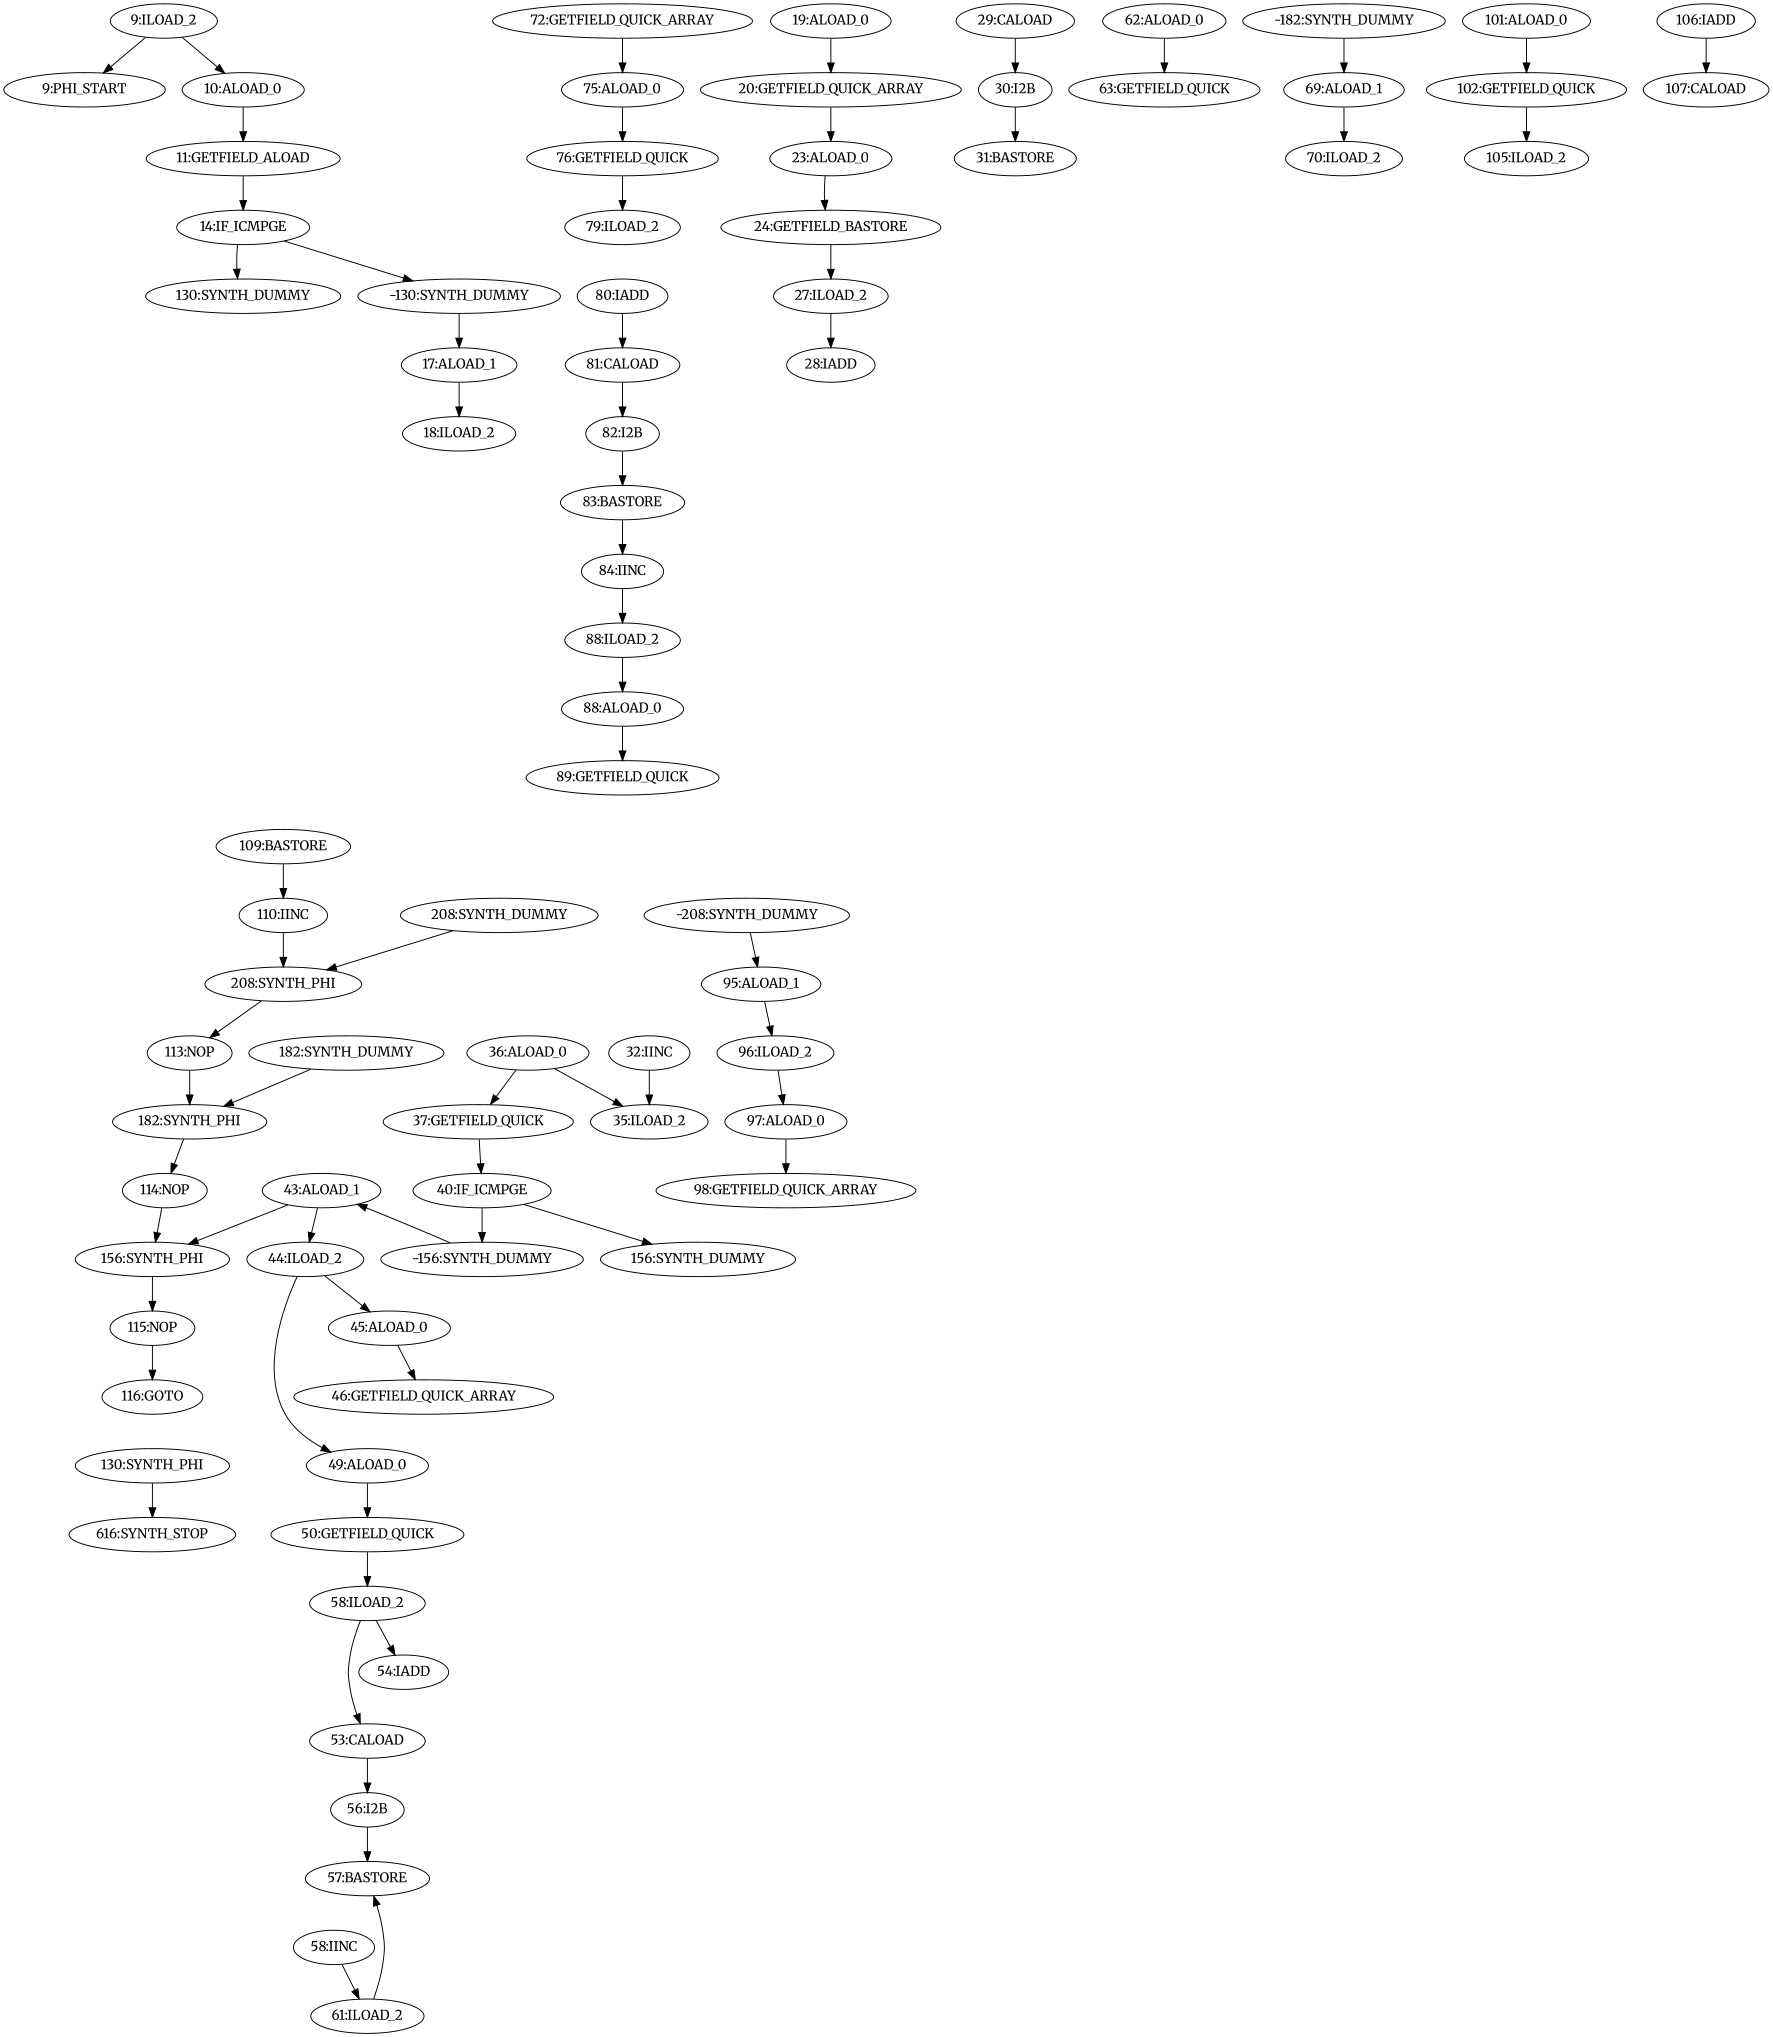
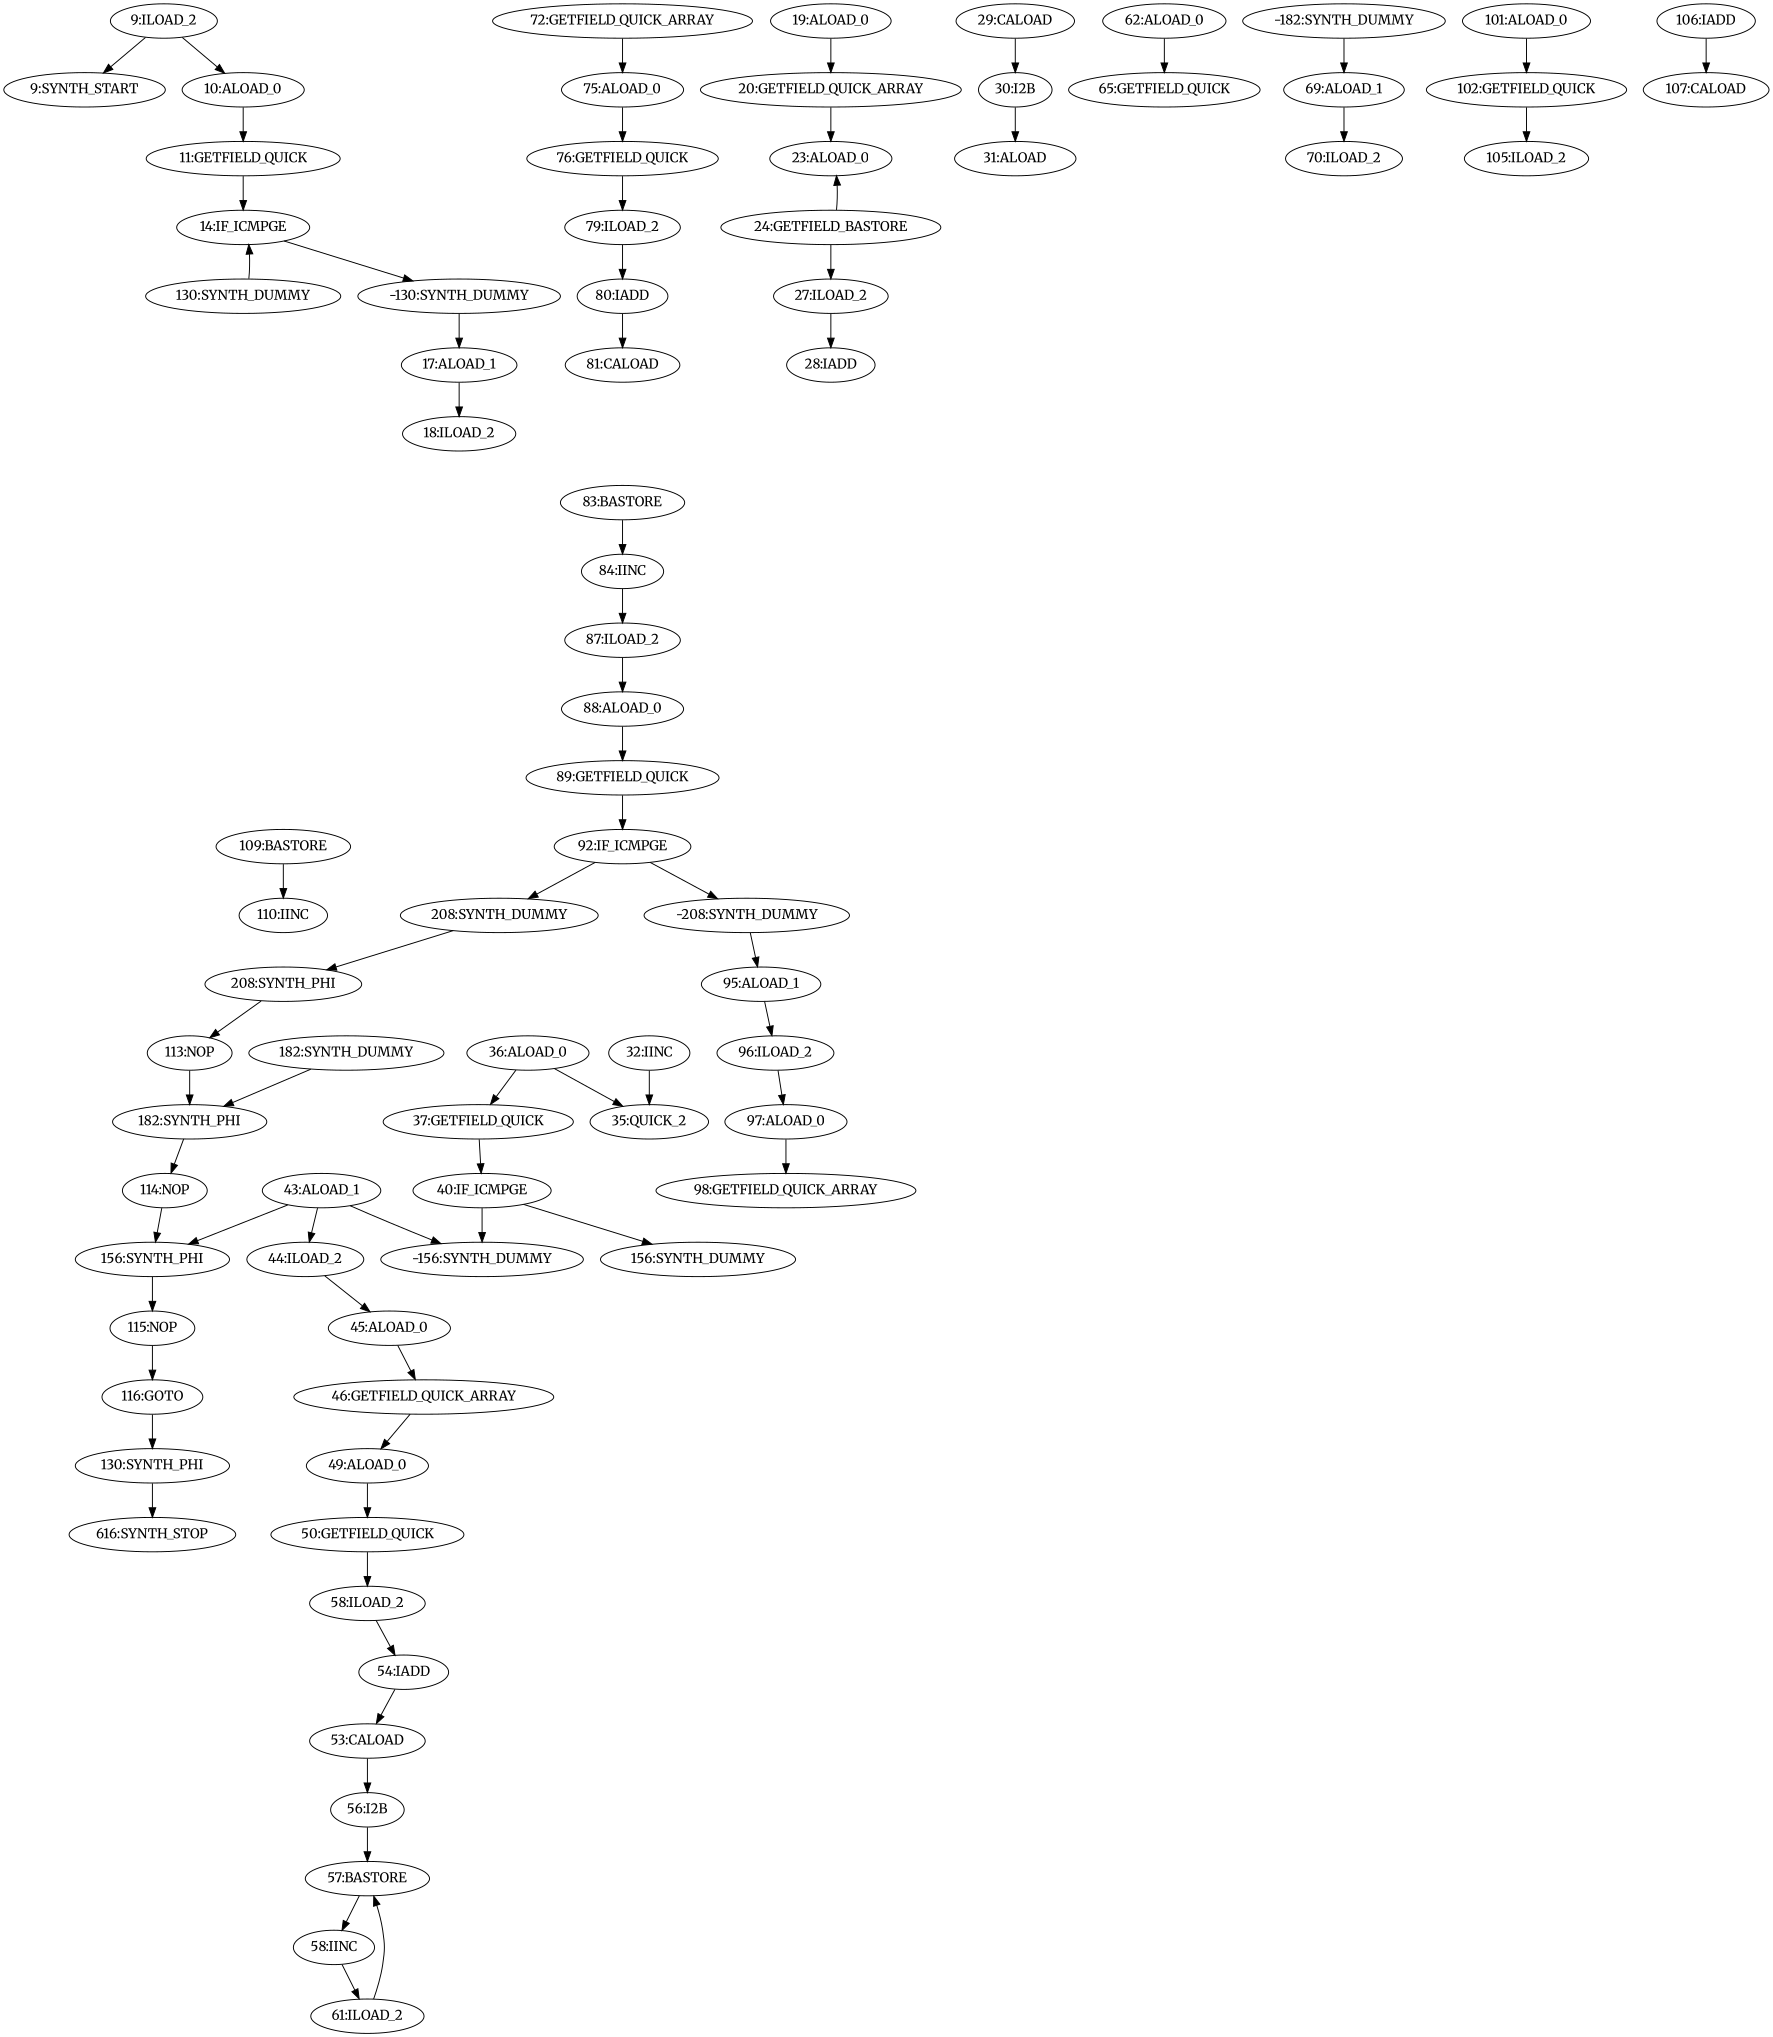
node "9:PHI_START": label "9:PHI_START" -> "9:SYNTH_START"
node "63:GETFIELD_QUICK": label "63:GETFIELD_QUICK" -> "65:GETFIELD_QUICK"
node "11:GETFIELD_ALOAD": label "11:GETFIELD_ALOAD" -> "11:GETFIELD_QUICK"
node "31:BASTORE": label "31:BASTORE" -> "31:ALOAD"
edge "23:ALOAD_0" -> "24:GETFIELD_BASTORE": reversed
edge "14:IF_ICMPGE" -> "130:SYNTH_DUMMY": reversed
edge "79:ILOAD_2" -> "80:IADD": added
node "82:I2B": removed
node "88:ILOAD_2": label "88:ILOAD_2" -> "87:ILOAD_2"
node "92:IF_ICMPGE": added
edge "110:IINC" -> "208:SYNTH_PHI": removed
node "35:ILOAD_2": label "35:ILOAD_2" -> "35:QUICK_2"
edge "-156:SYNTH_DUMMY" -> "43:ALOAD_1": reversed
edge "44:ILOAD_2" -> "49:ALOAD_0": now "46:GETFIELD_QUICK_ARRAY" -> "49:ALOAD_0"
edge "116:GOTO" -> "130:SYNTH_PHI": added
edge "58:ILOAD_2" -> "53:CALOAD": now "54:IADD" -> "53:CALOAD"
edge "57:BASTORE" -> "58:IINC": added
